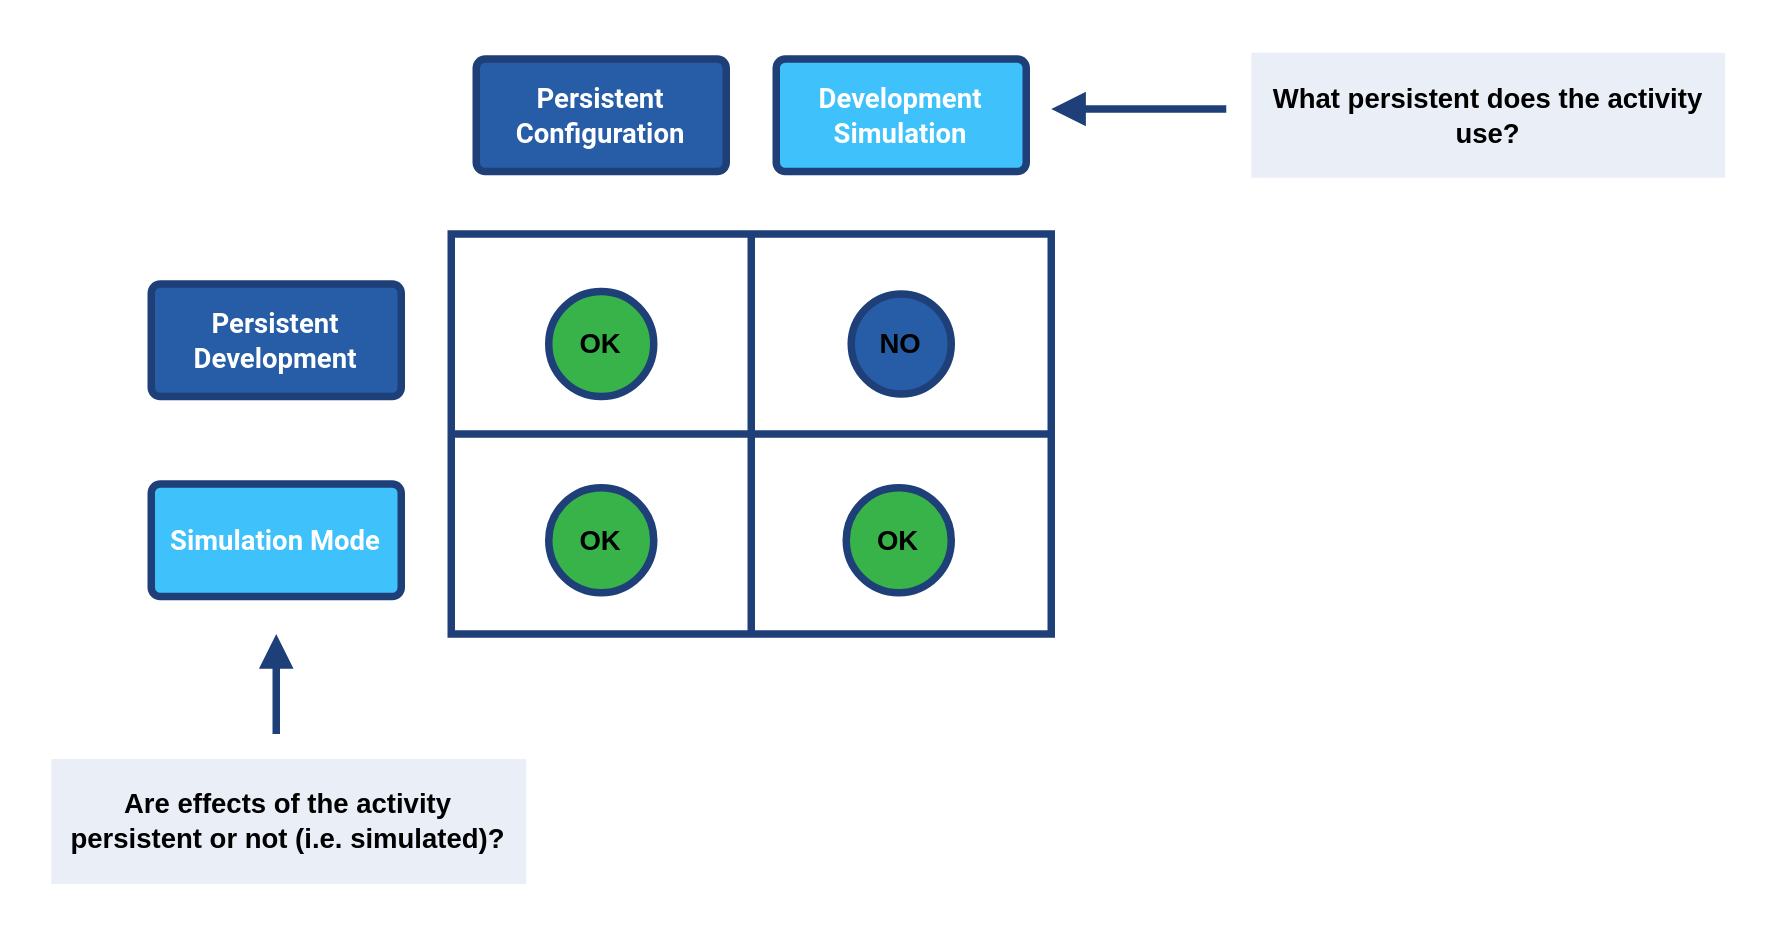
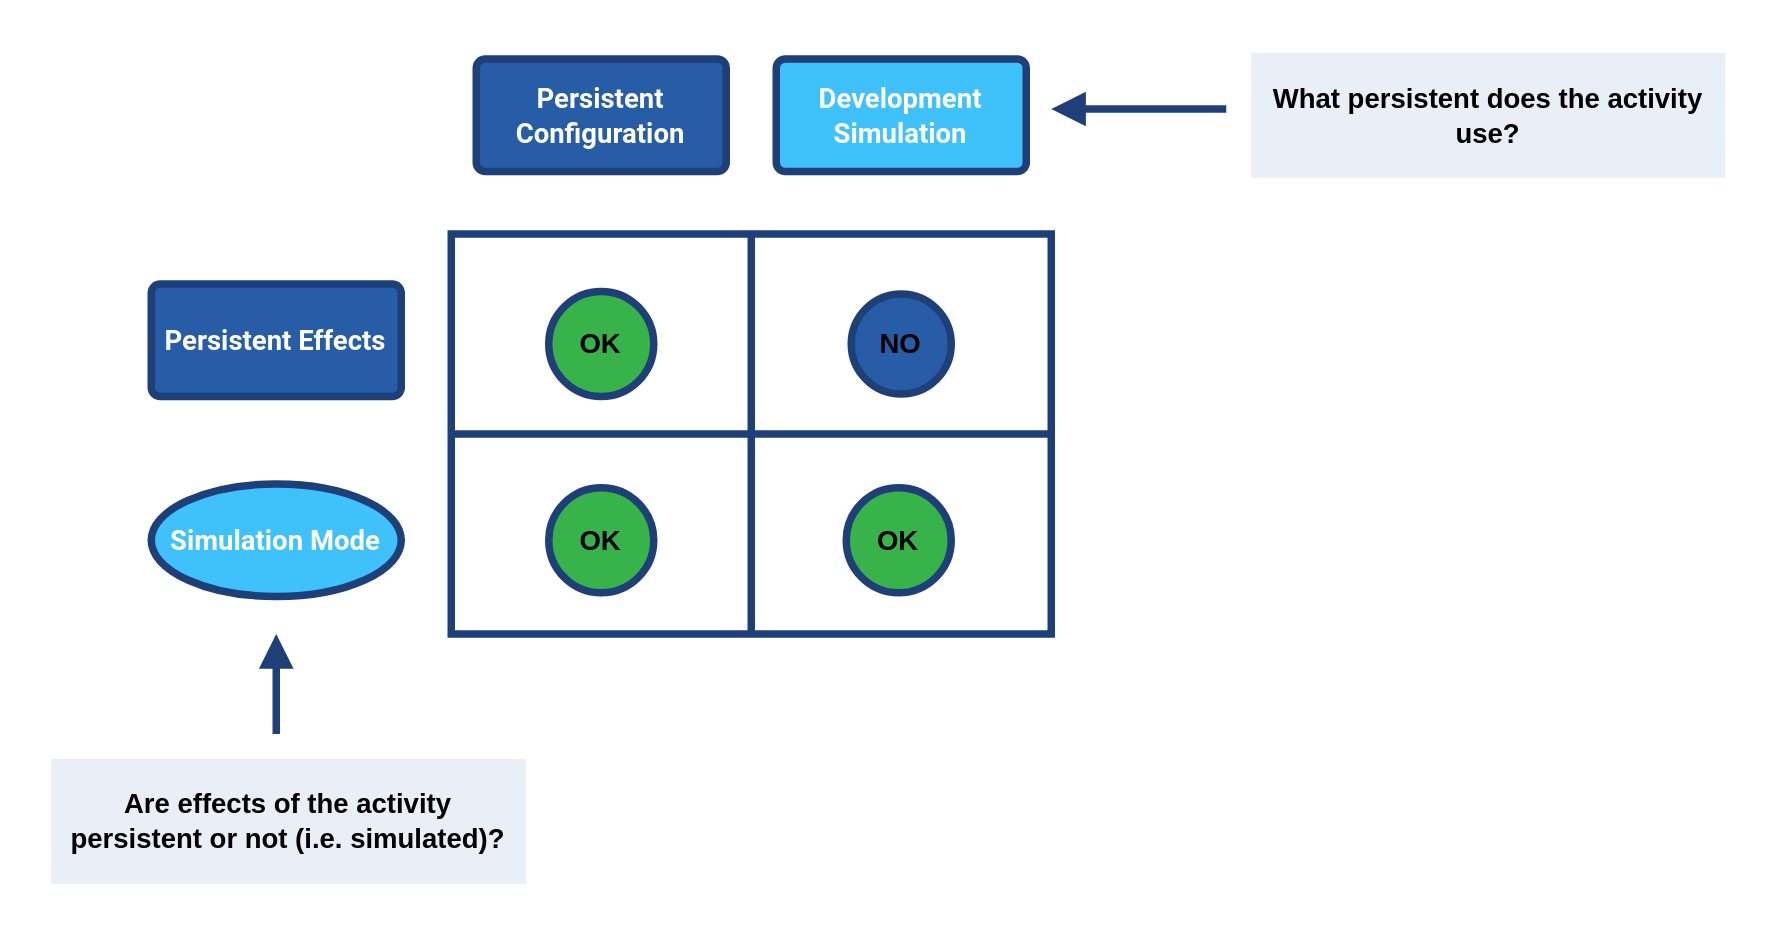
node "Persistent Development": label "Persistent Development" -> "Persistent Effects"
node "Simulation Mode": shape rounded rectangle -> ellipse
